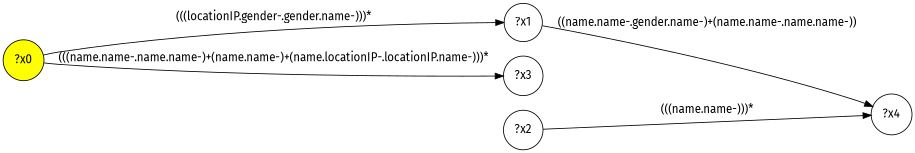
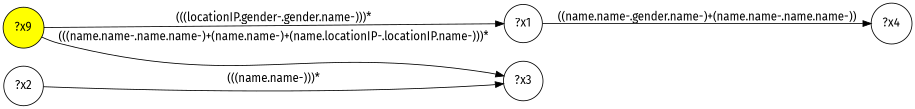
node "?x0": label "?x0" -> "?x9"
edge "?x2" -> "?x4": now "?x2" -> "?x3"
